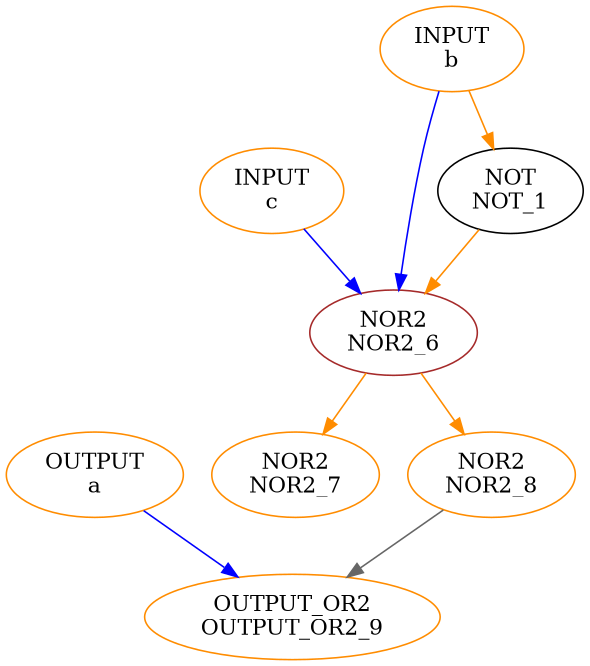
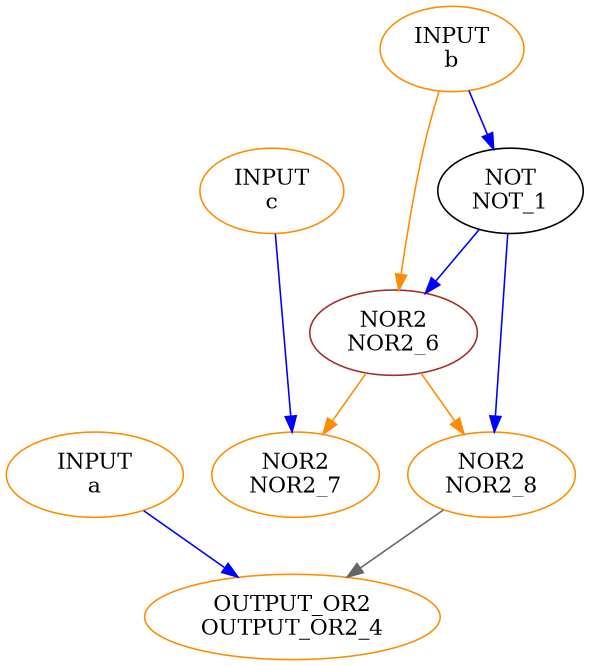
edge "INPUT b" -> "NOT NOT_1": color darkorange -> blue
edge "INPUT b" -> "NOR2 NOR2_6": color blue -> darkorange
edge "INPUT c" -> "NOR2 NOR2_6": now "INPUT c" -> "NOR2 NOR2_7"
edge "NOT NOT_1" -> "NOR2 NOR2_6": color darkorange -> blue
edge "NOT NOT_1" -> "NOR2 NOR2_8": added
node "OUTPUT a": label "OUTPUT a" -> "INPUT a"
node "OUTPUT_OR2 OUTPUT_OR2_9": label "OUTPUT_OR2 OUTPUT_OR2_9" -> "OUTPUT_OR2 OUTPUT_OR2_4"
